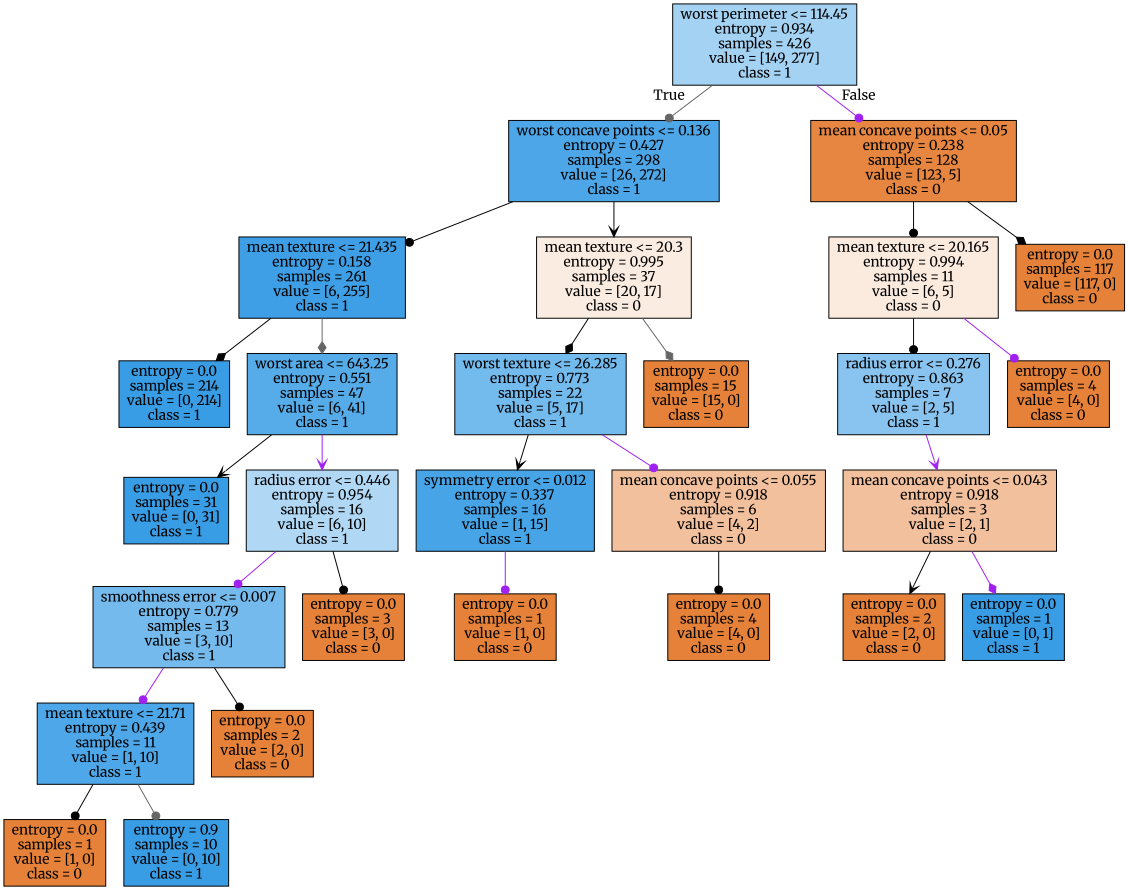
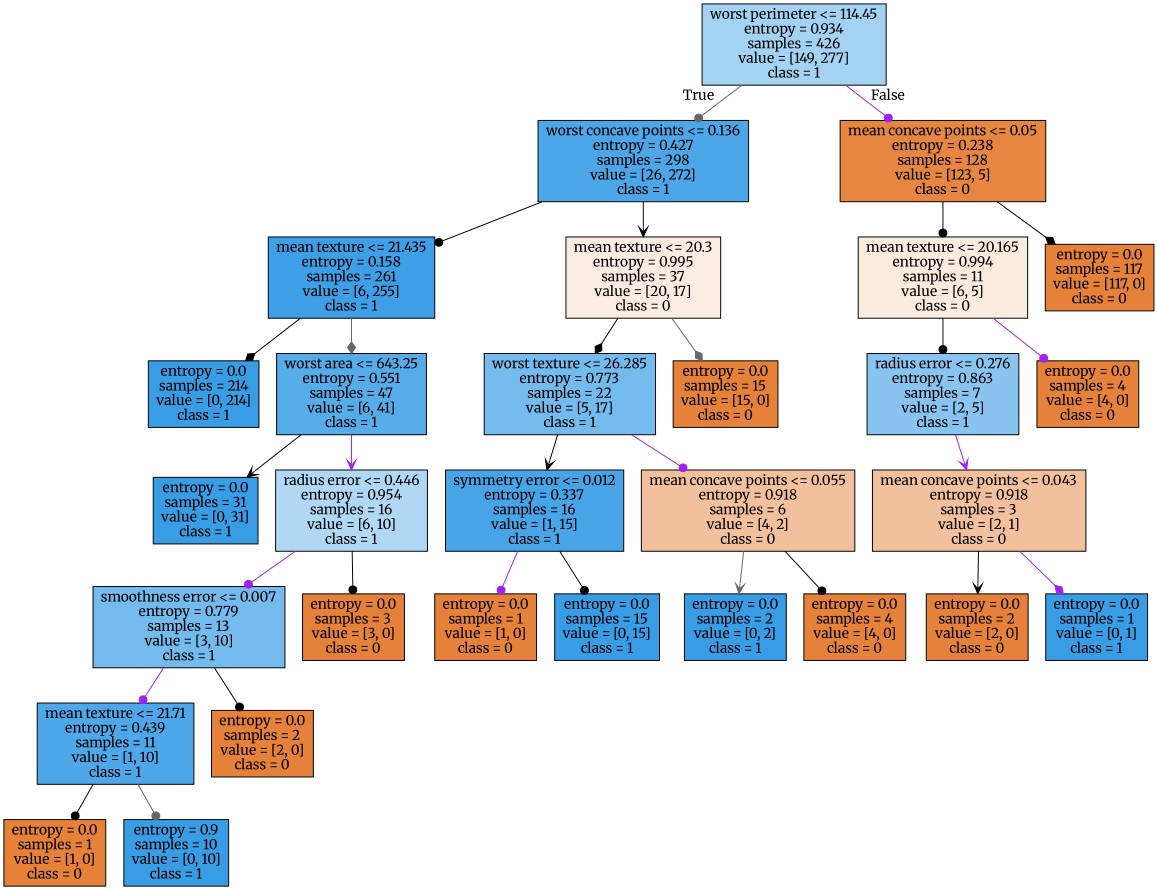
node "entropy = 0.0 samples = 15 value = [0, 15] class = 1": added
node "entropy = 0.0 samples = 2 value = [0, 2] class = 1": added
